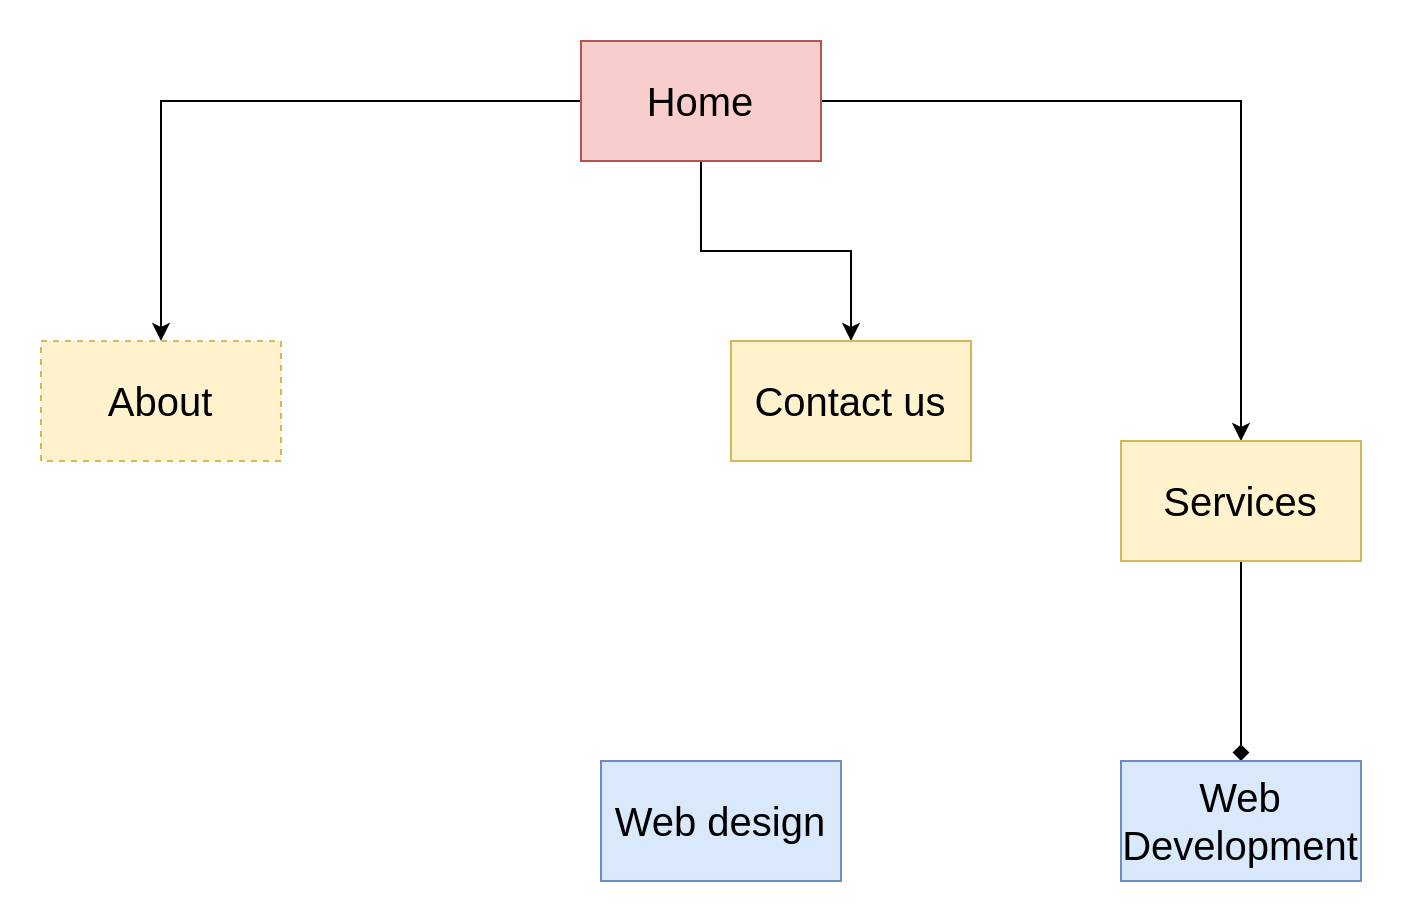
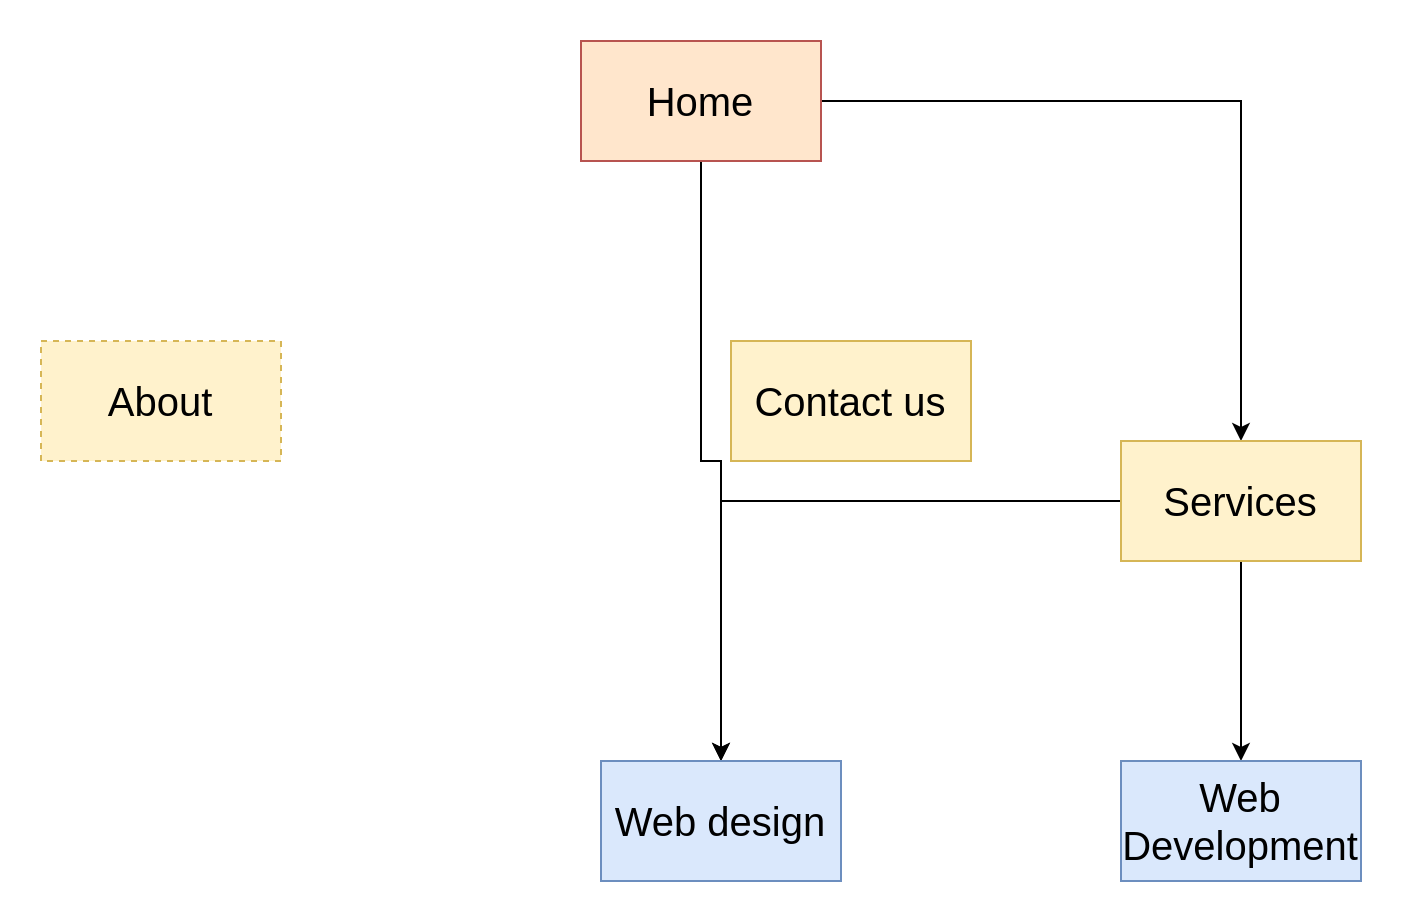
edge "Home" -> "About": removed
node "Home": fillcolor #f8cecc -> #ffe6cc
edge "Home" -> "Contact us": now "Home" -> "Web design"
edge "Services" -> "Web design": added
edge "Services" -> "Web Development": arrowhead diamond -> classic
